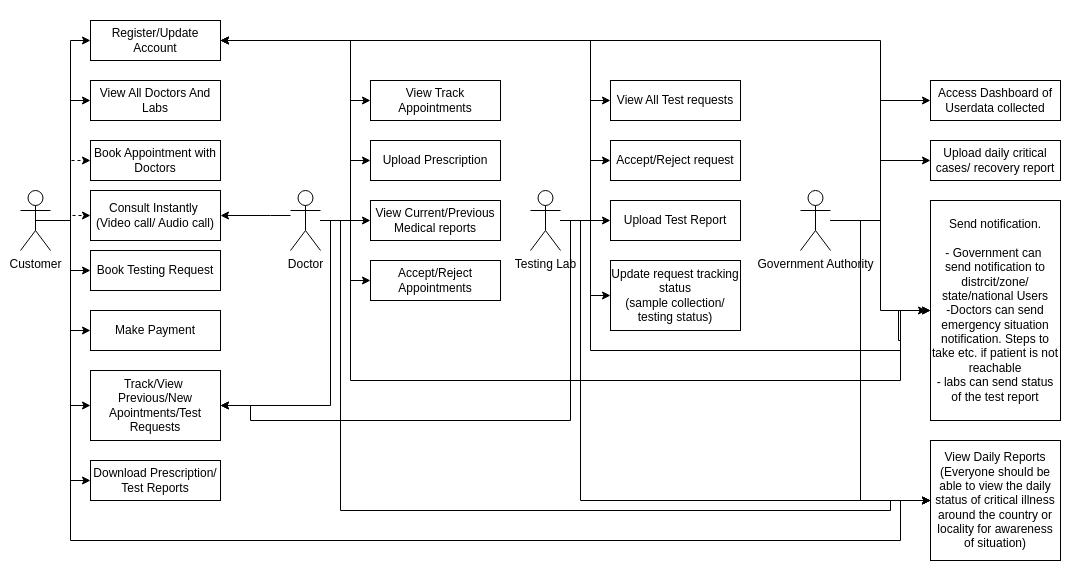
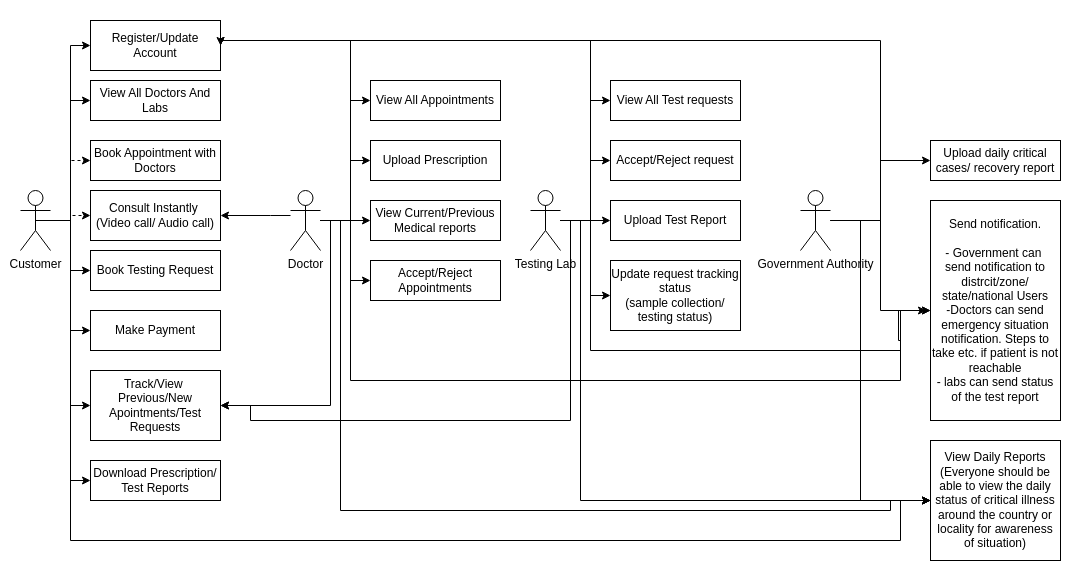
node "Register/Update Account": size 130x40 -> 130x50
node "View Track Appointments": label "View Track Appointments" -> "View All Appointments"
edge "Government Authority" -> "Access Dashboard of Userdata collected": removed
node "Access Dashboard of Userdata collected": removed
